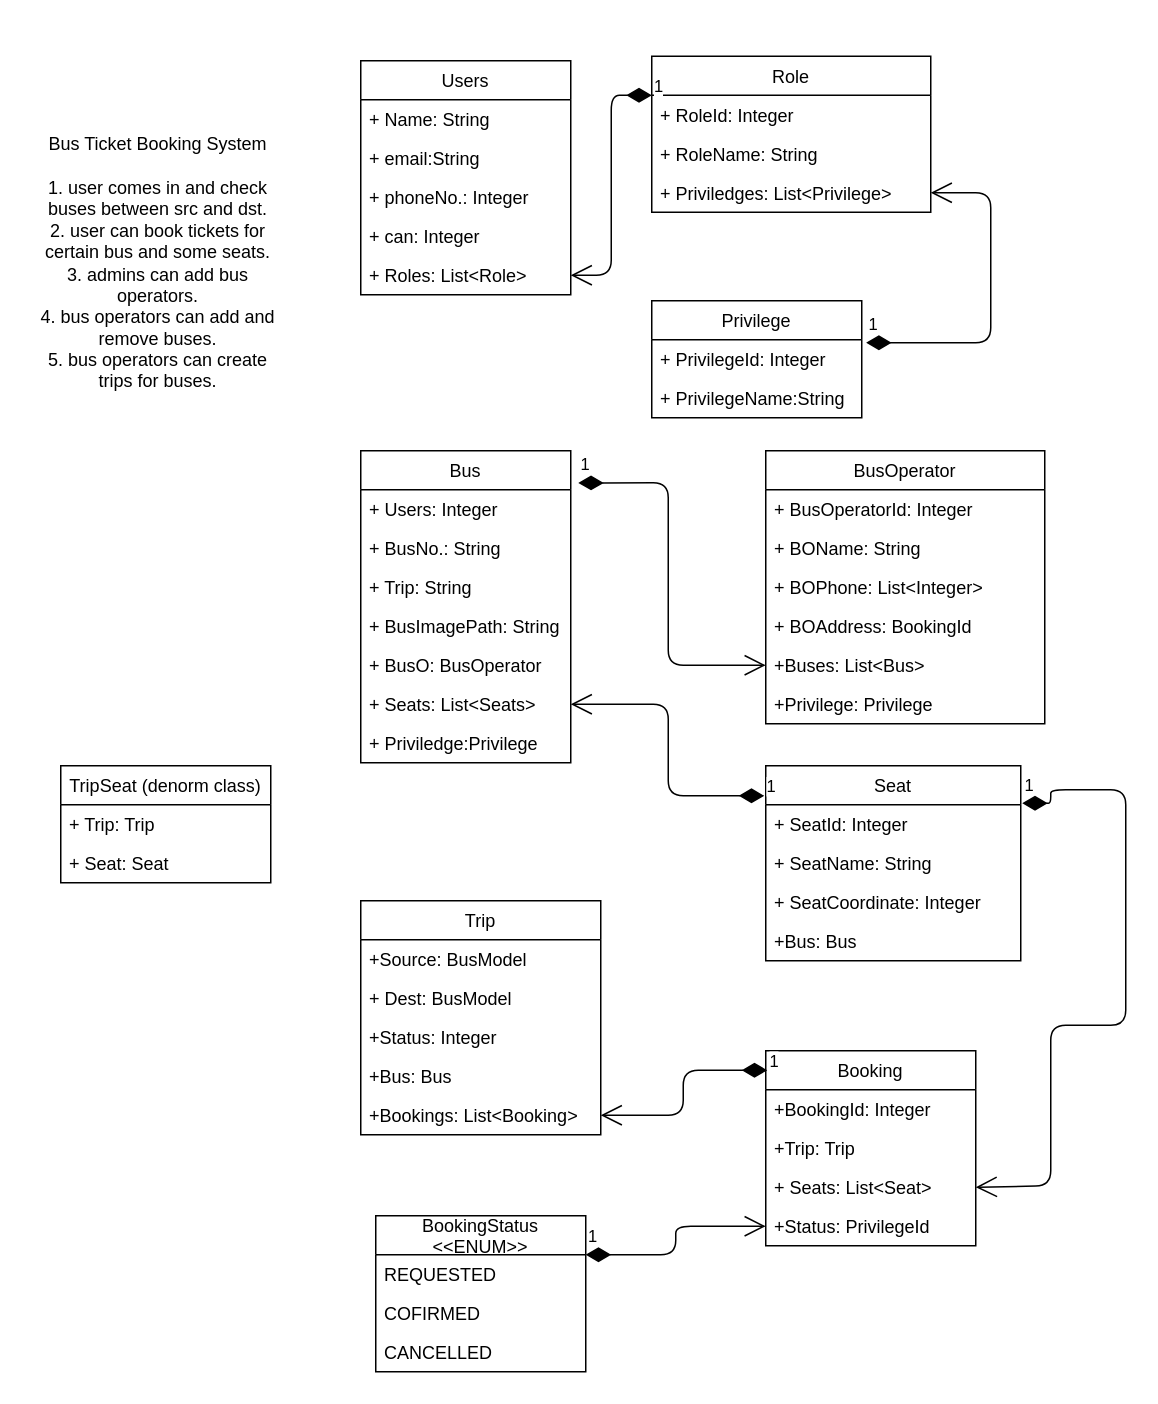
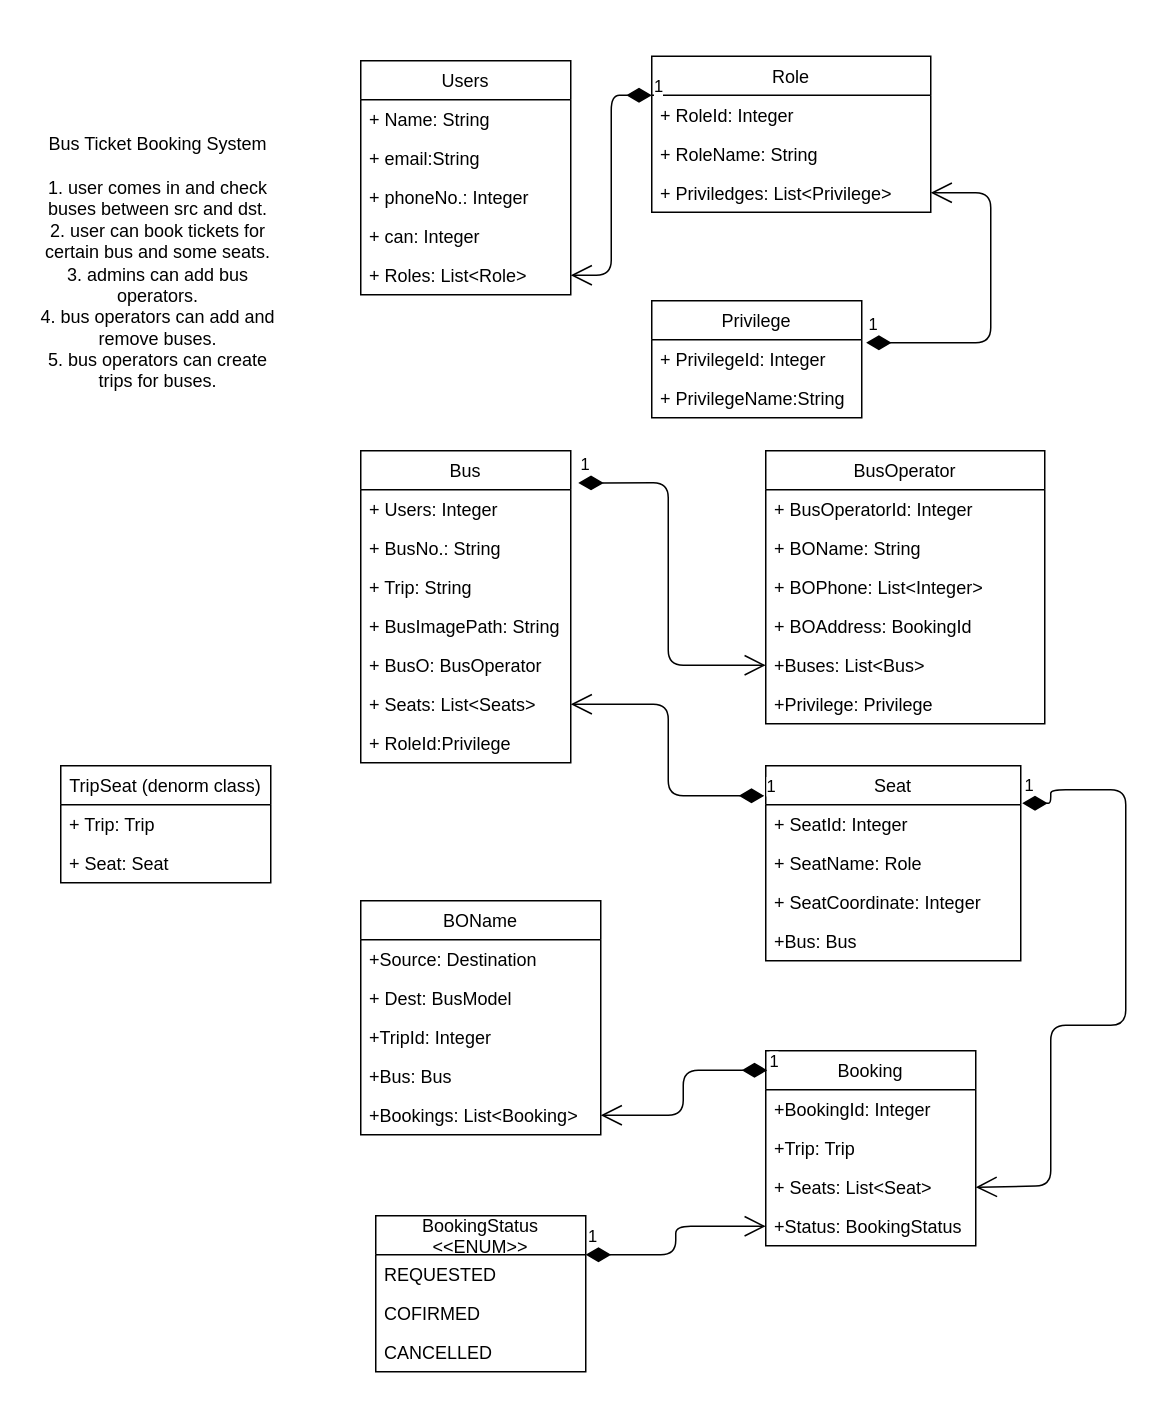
node "+ Priviledge:Privilege": label "+ Priviledge:Privilege" -> "+ RoleId:Privilege"
node "+ SeatName: String": label "+ SeatName: String" -> "+ SeatName: Role"
node "Trip": label "Trip" -> "BOName"
node "+Source: BusModel": label "+Source: BusModel" -> "+Source: Destination"
node "+Status: Integer": label "+Status: Integer" -> "+TripId: Integer"
node "+Status: PrivilegeId": label "+Status: PrivilegeId" -> "+Status: BookingStatus"
